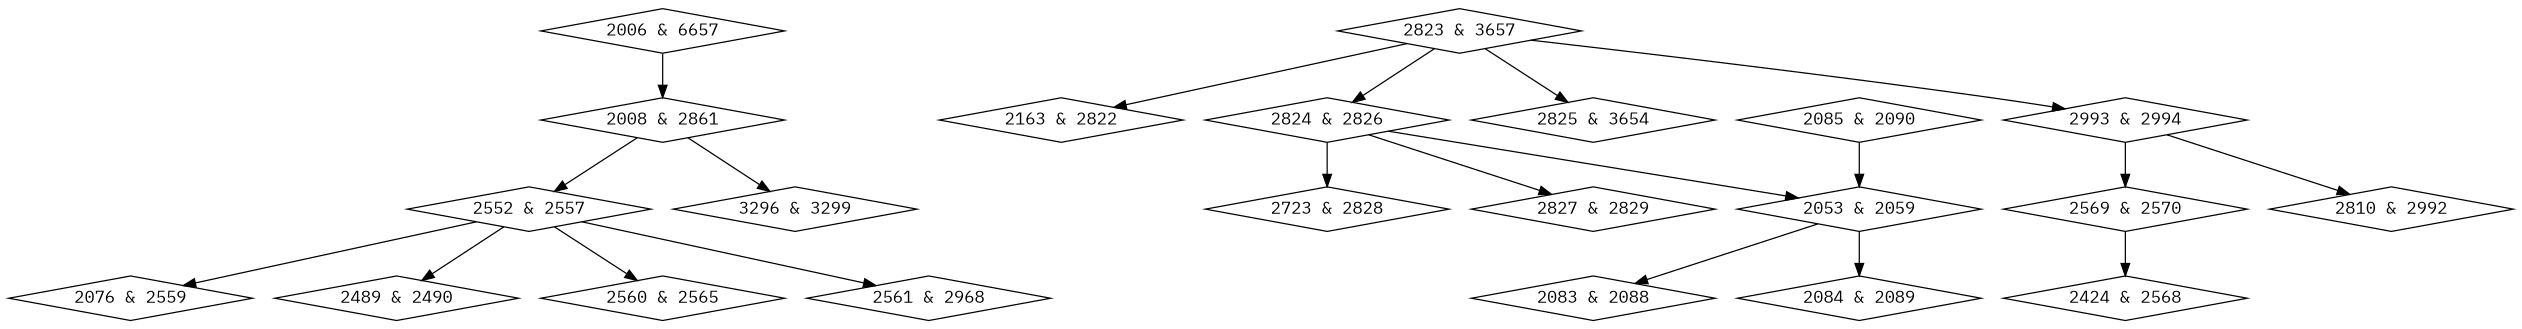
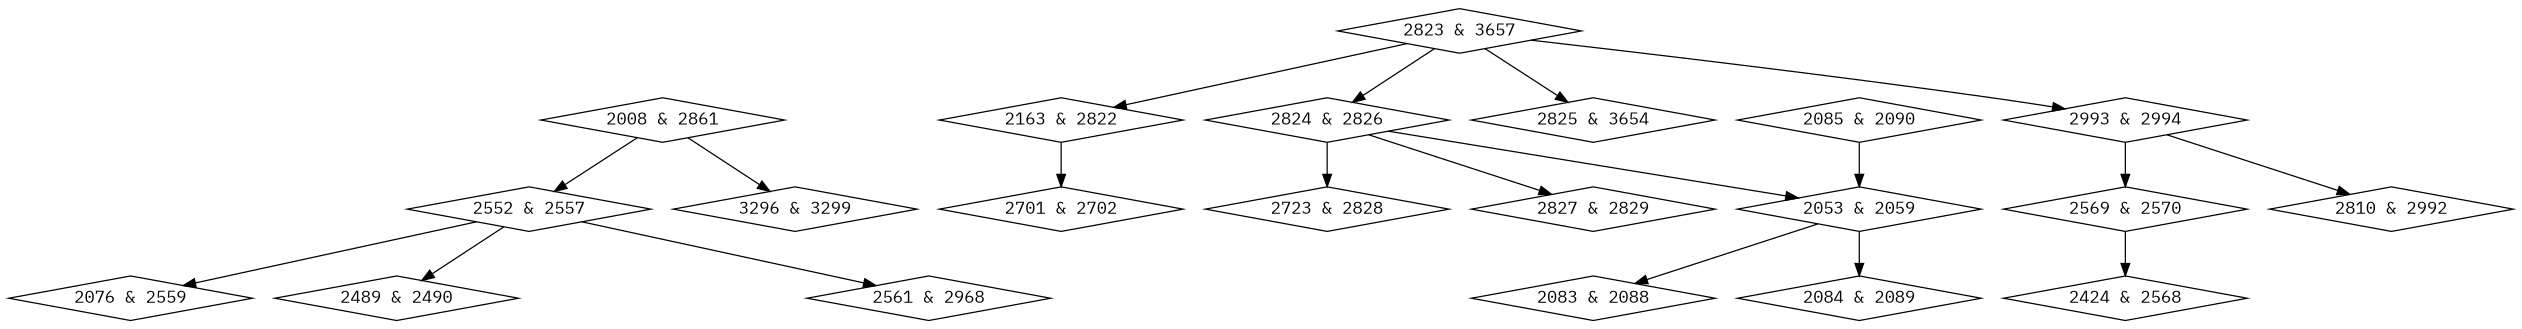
node "2006 & 6657": removed
node "2701 & 2702": added
node "2560 & 2565": removed
